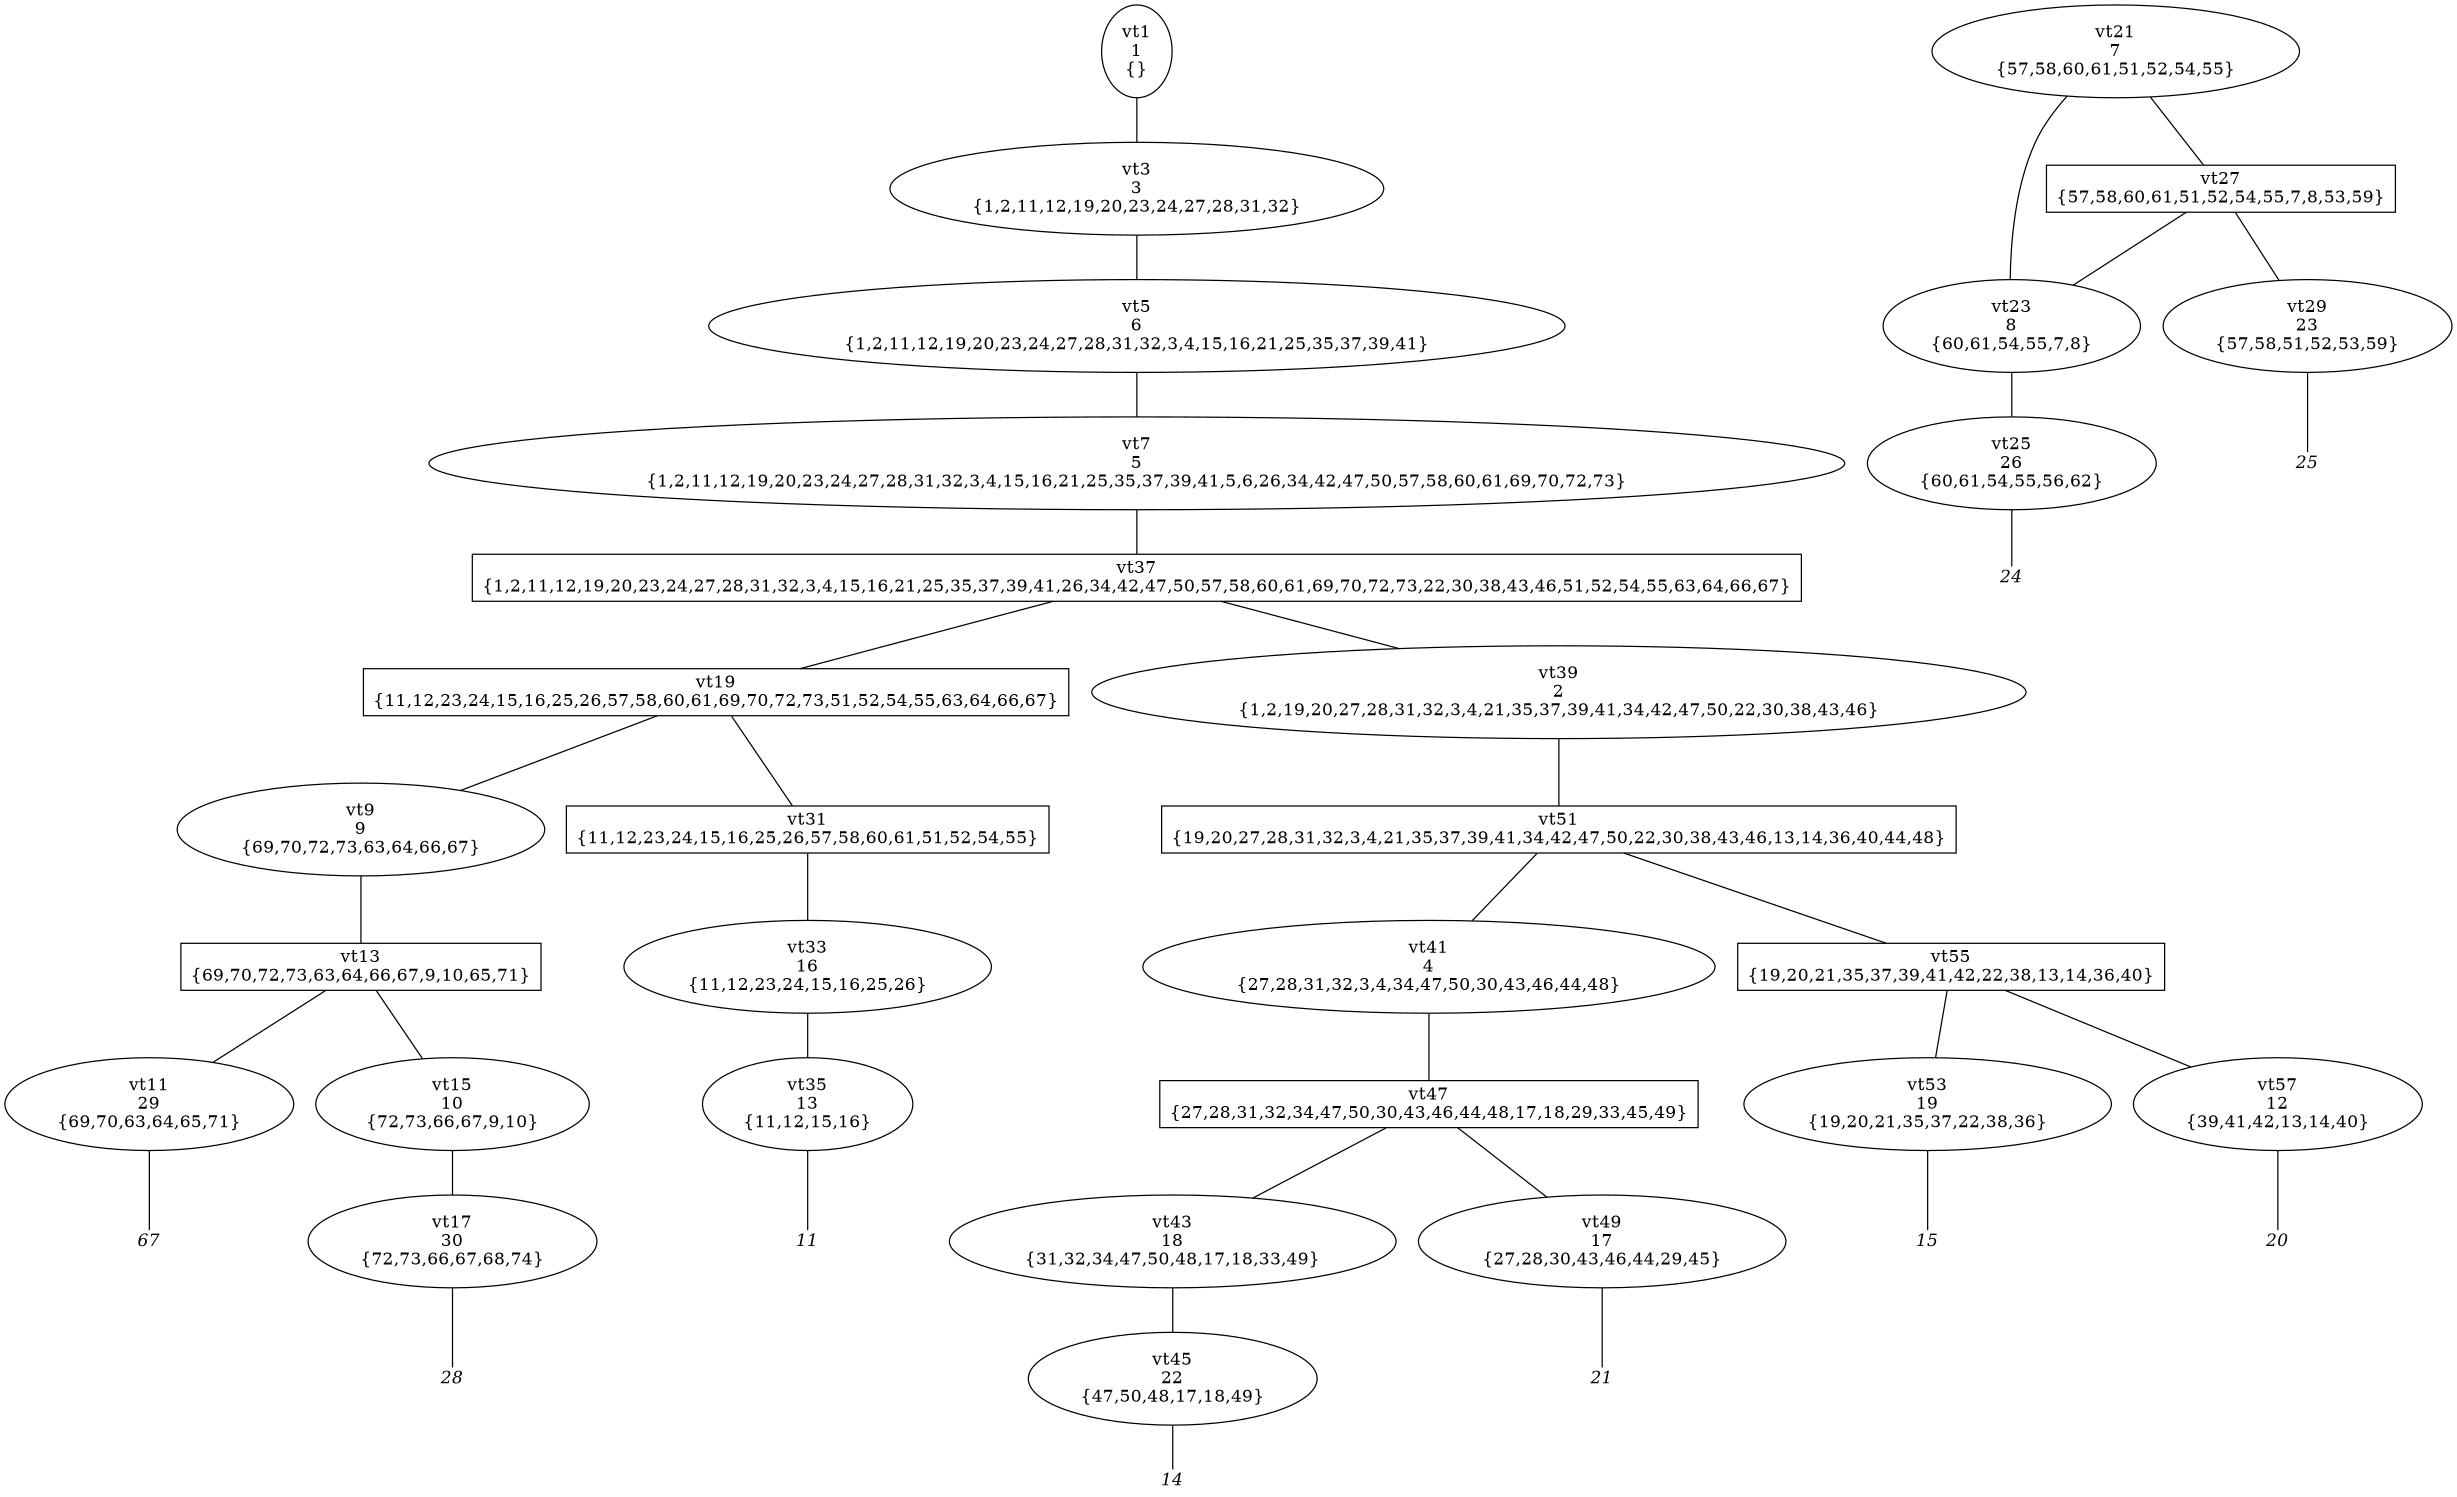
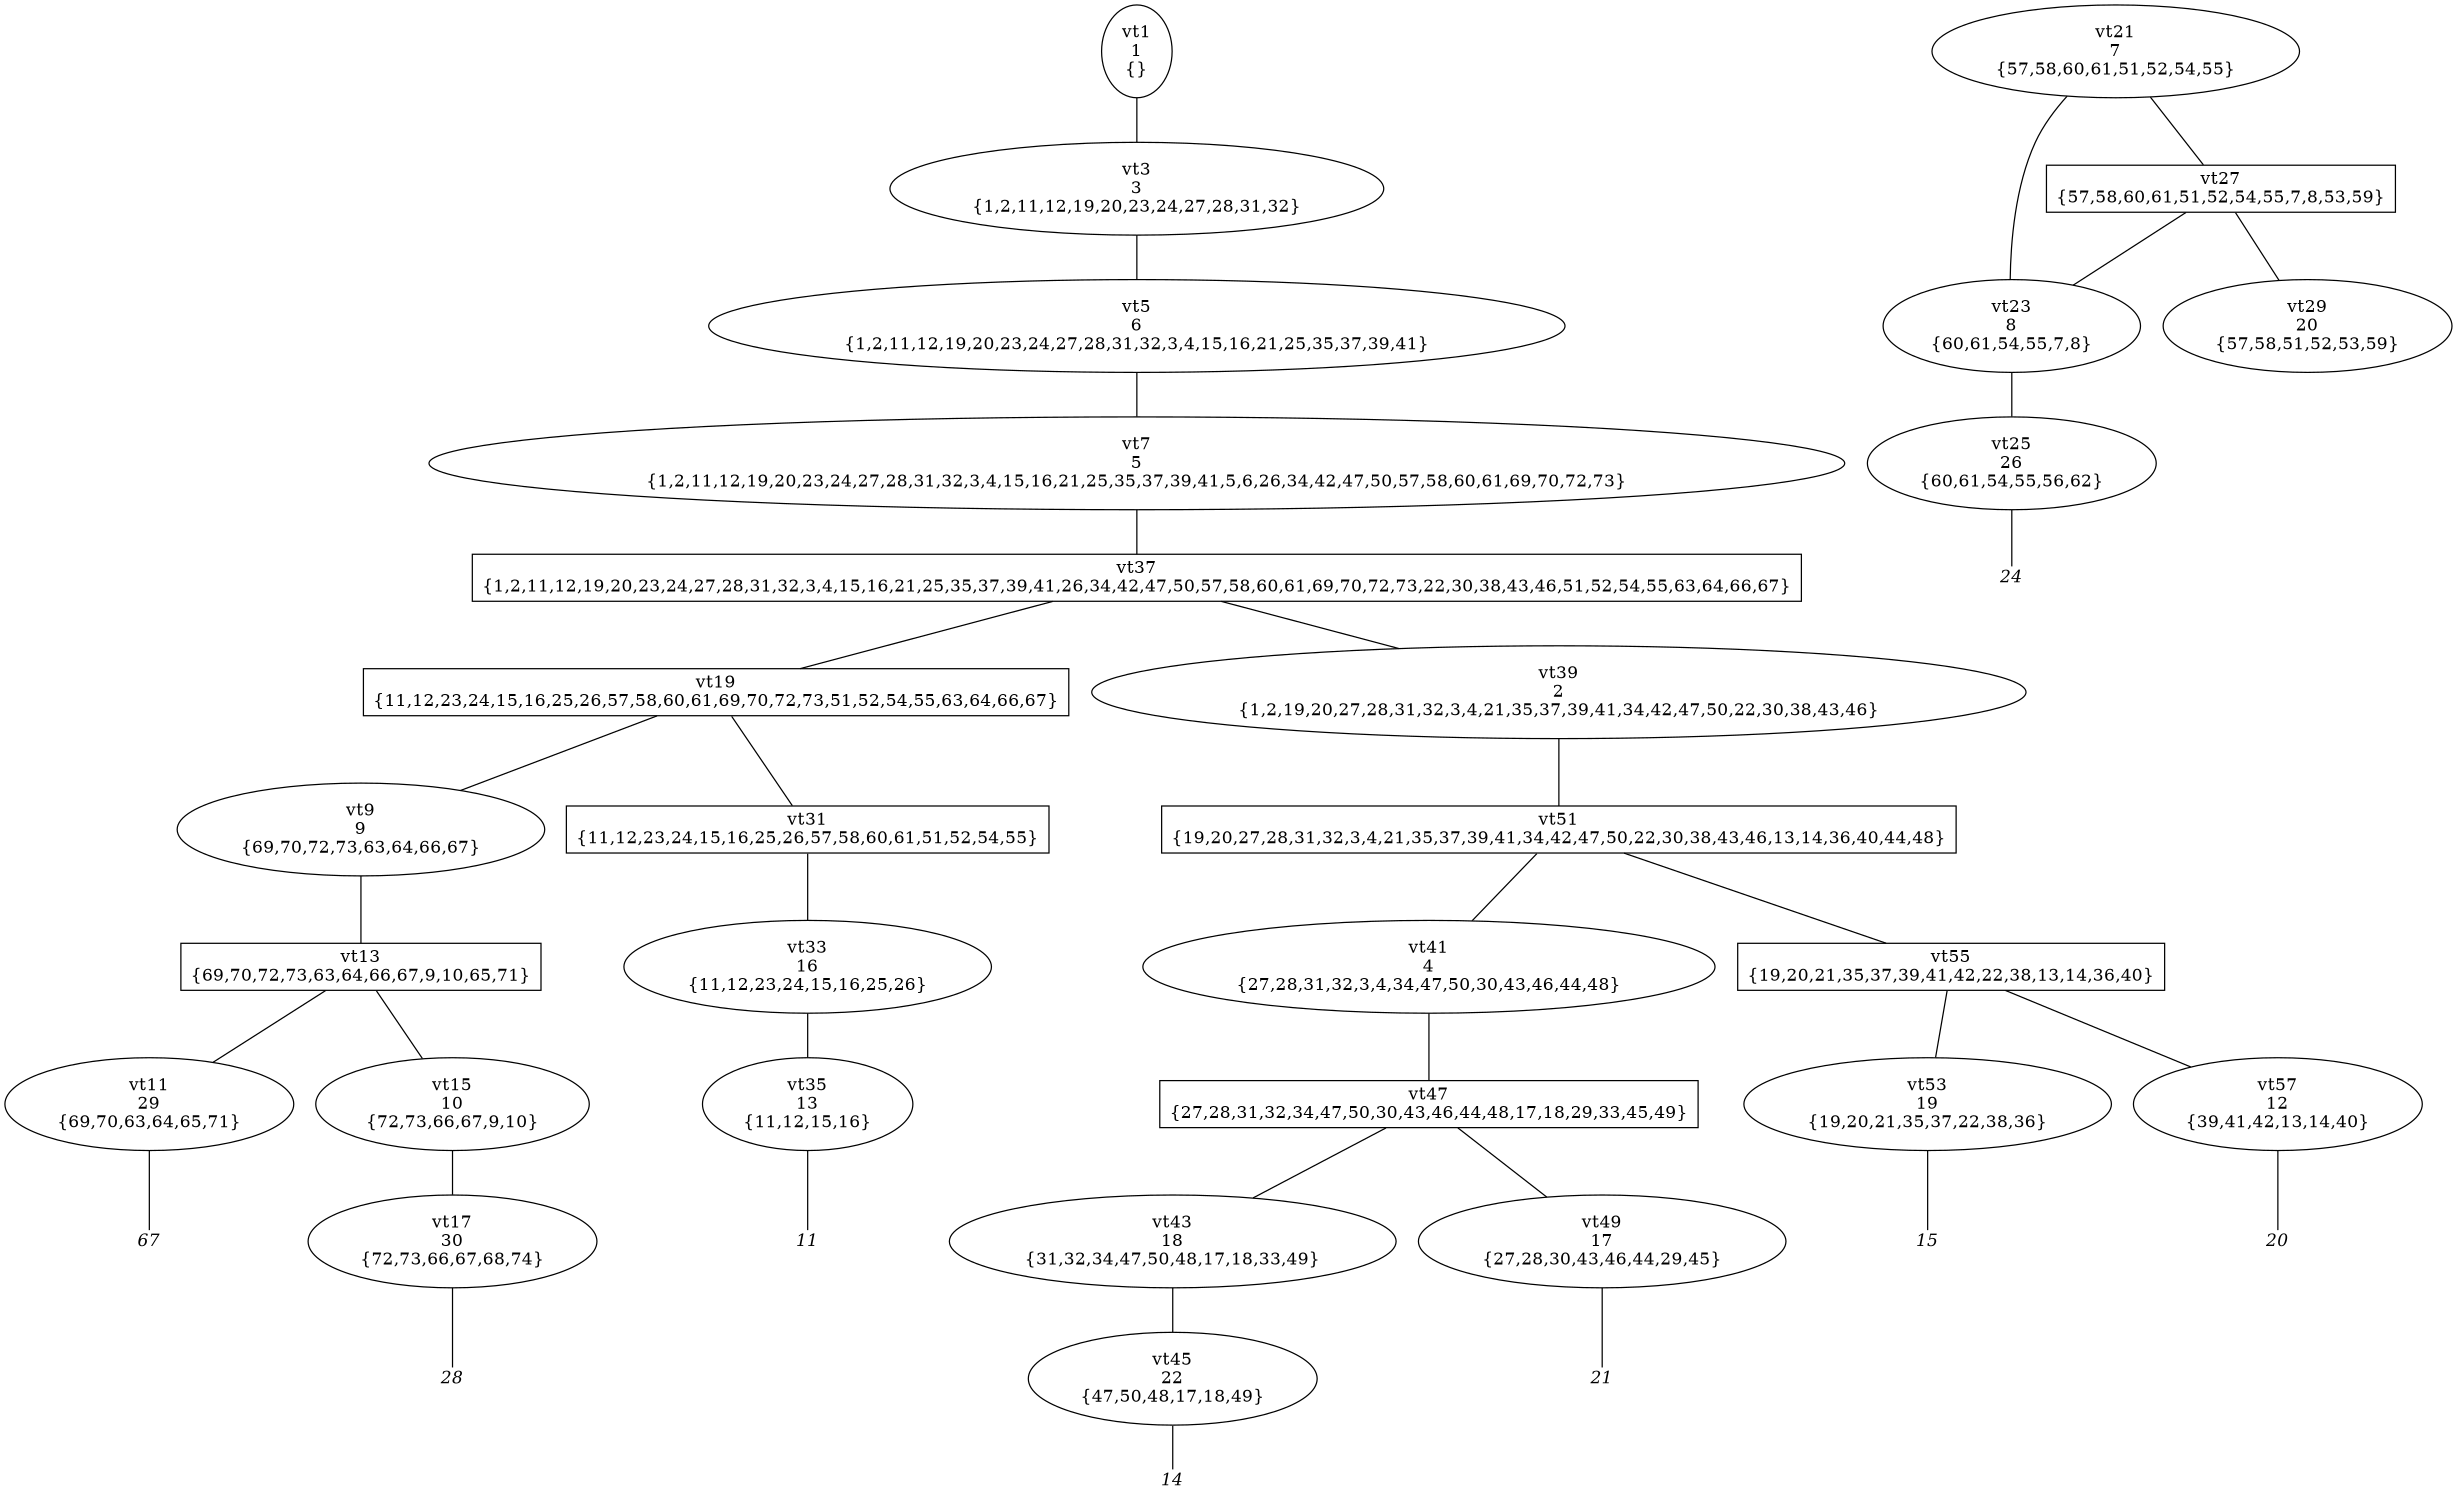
node "vt29 23 {57,58,51,52,53,59}": label "vt29 23 {57,58,51,52,53,59}" -> "vt29 20 {57,58,51,52,53,59}"
node "25": removed
